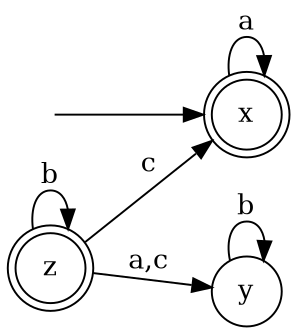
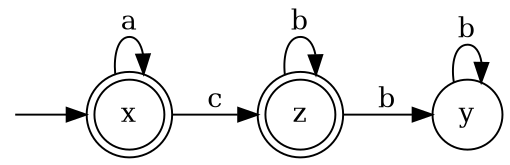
edge "z" -> "x": reversed
edge "z" -> "y": label "a,c" -> "b"
